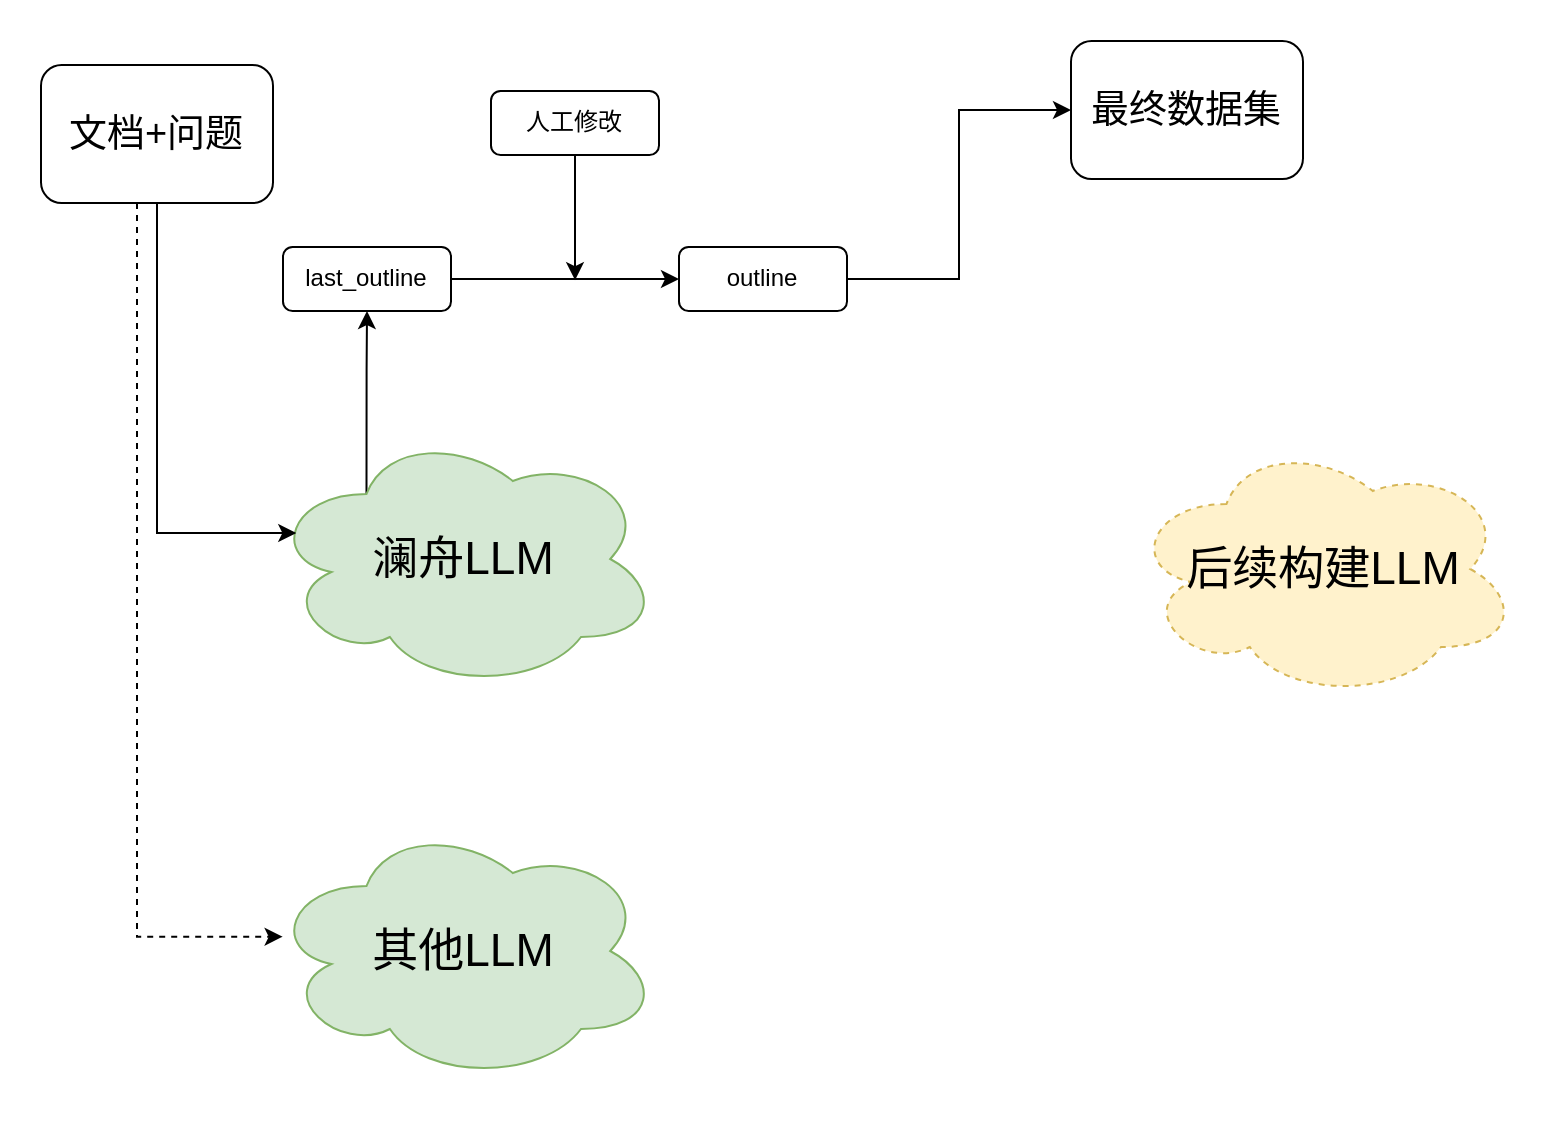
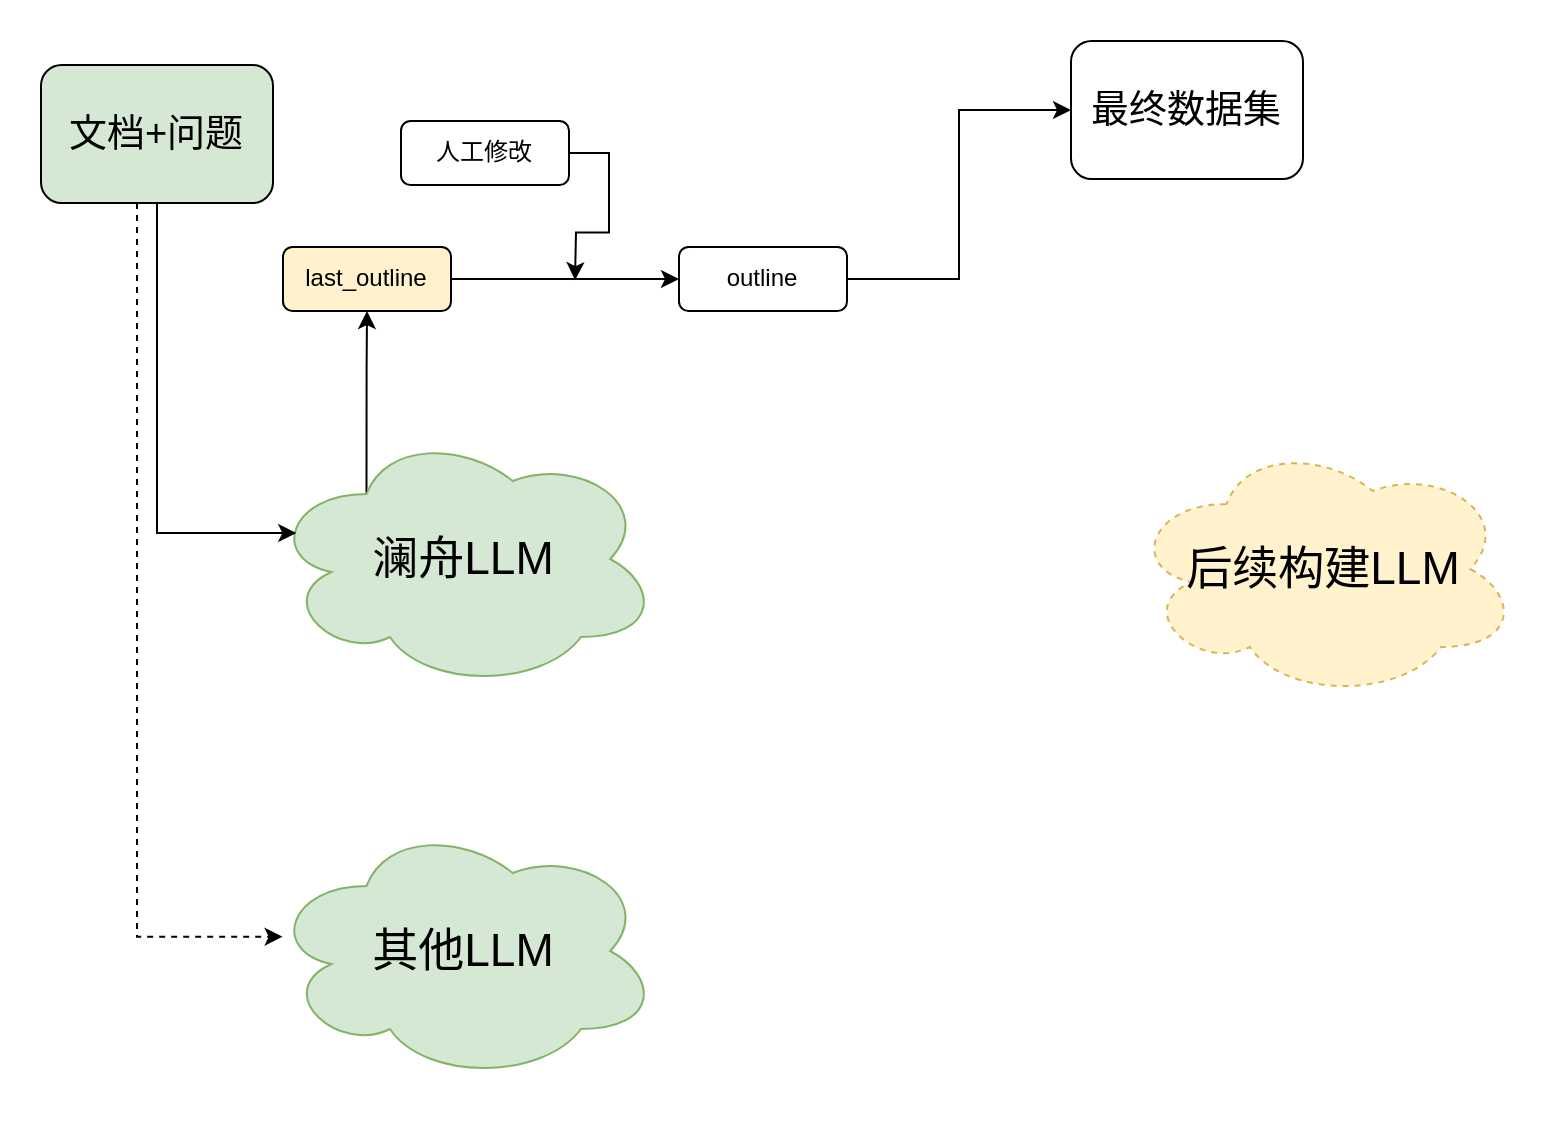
node "人工修改": moved (575, 123) -> (485, 153)
node "文档+问题": fillcolor #ffffff -> #d5e8d4
node "last_outline": fillcolor #ffffff -> #fff2cc
